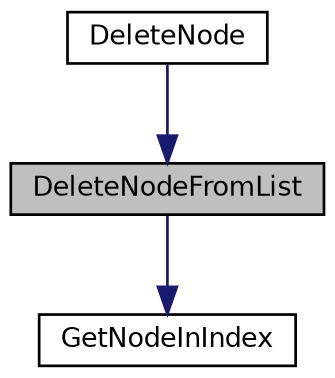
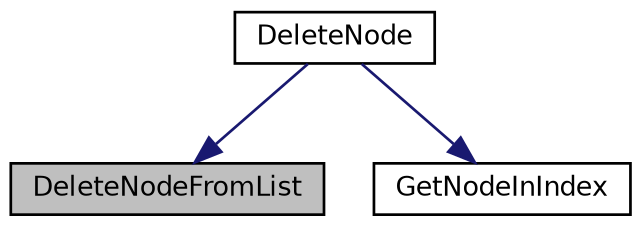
edge "DeleteNodeFromList" -> "GetNodeInIndex": now "DeleteNode" -> "GetNodeInIndex"
